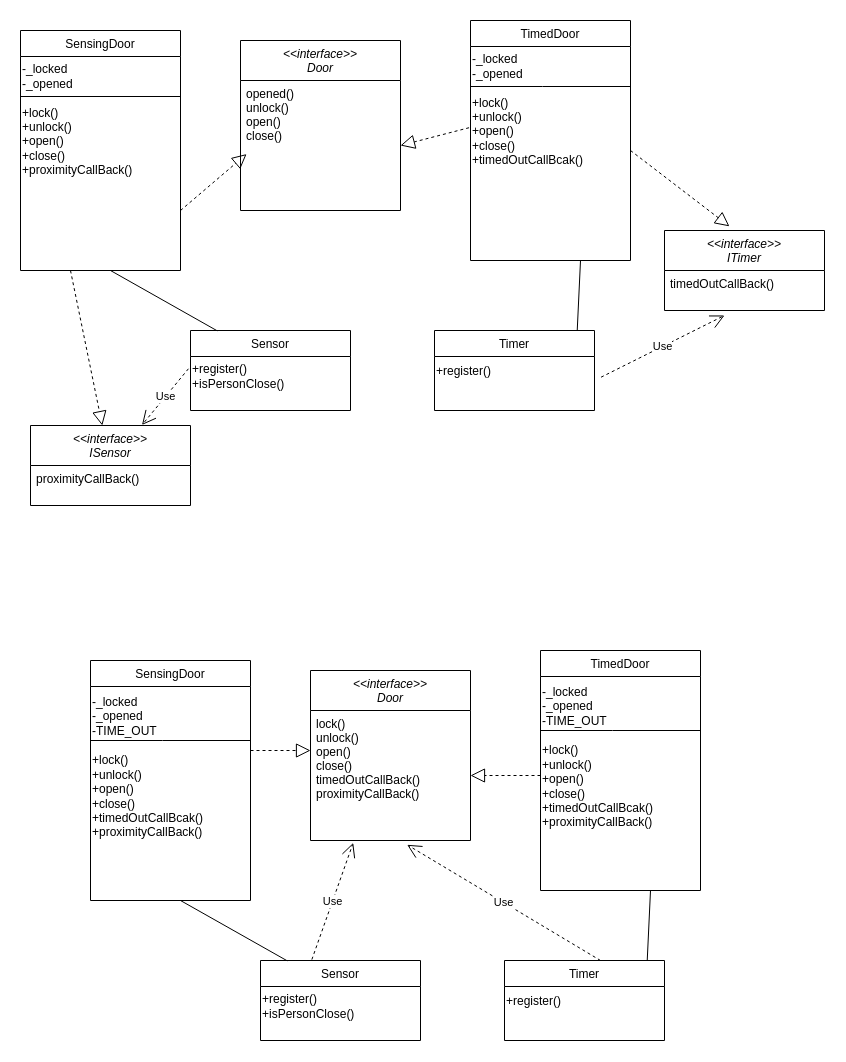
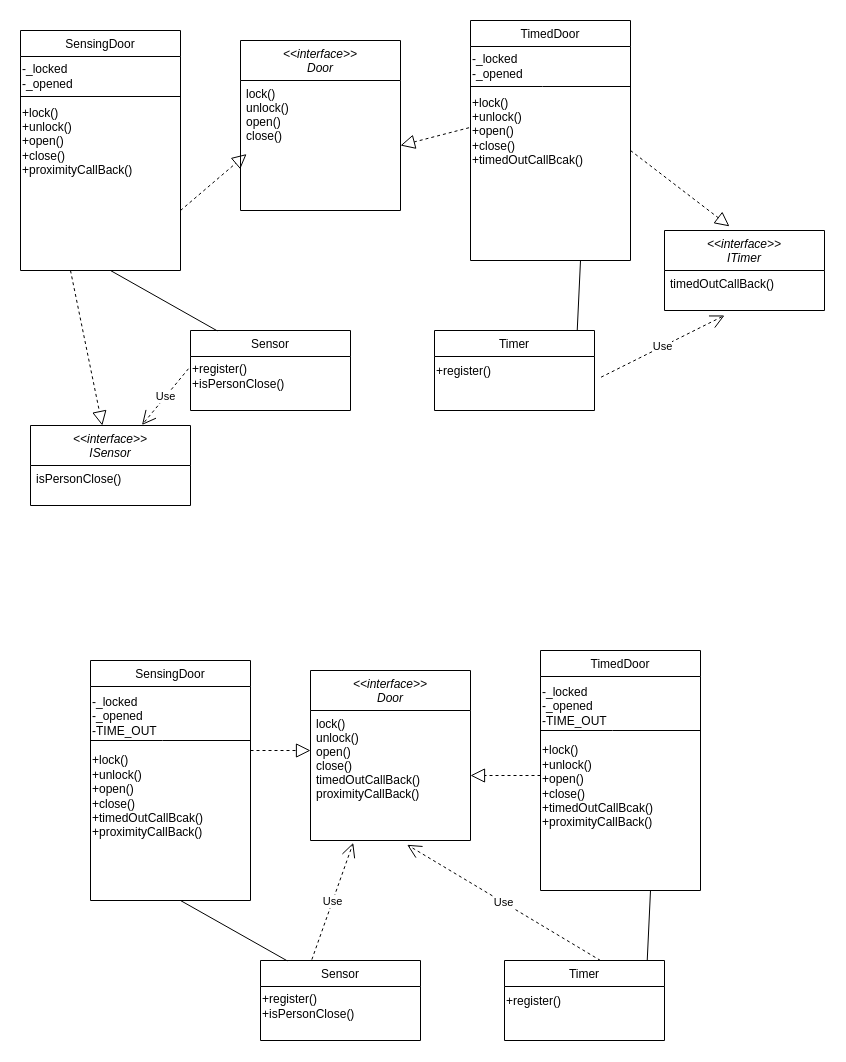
node "opened() unlock() open() close()": label "opened() unlock() open() close()" -> "lock() unlock() open() close()"
node "proximityCallBack()": label "proximityCallBack()" -> "isPersonClose()"
